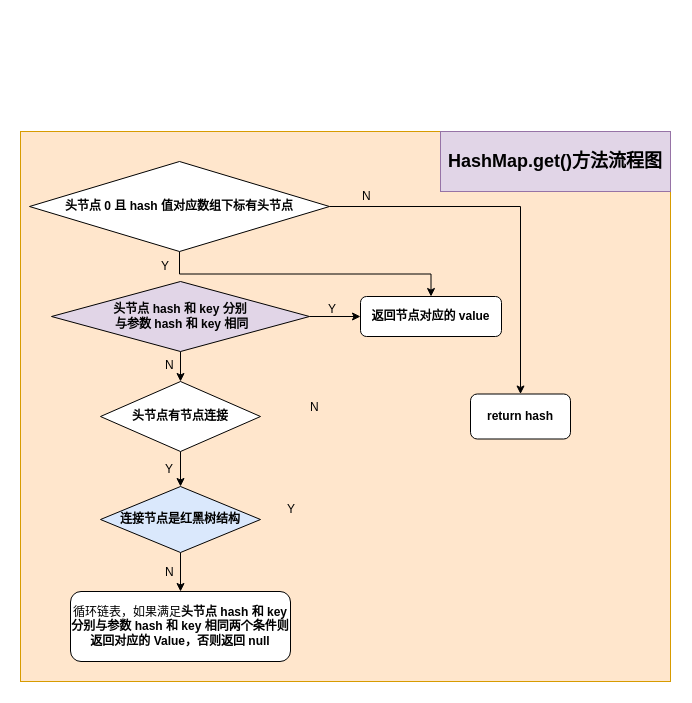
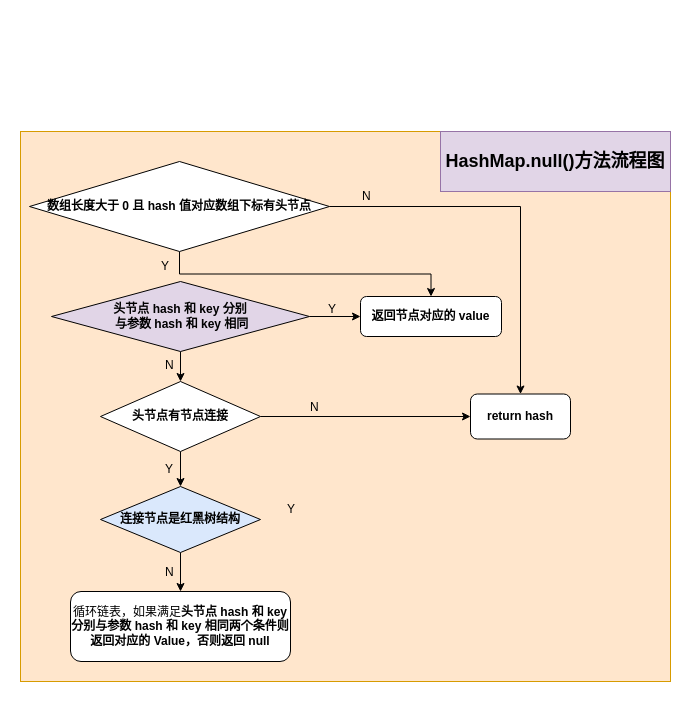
node "HashMap.get()方法流程图": label "HashMap.get()方法流程图" -> "HashMap.null()方法流程图"
node "头节点 0 且 hash 值对应数组下标有头节点": label "头节点 0 且 hash 值对应数组下标有头节点" -> "数组长度大于 0 且 hash 值对应数组下标有头节点"
edge "头节点有节点连接" -> "return hash": added
